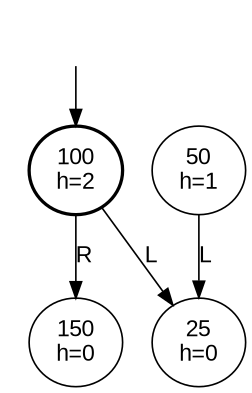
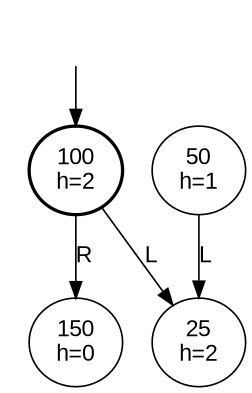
node "25 h=0": label "25 h=0" -> "25 h=2"
